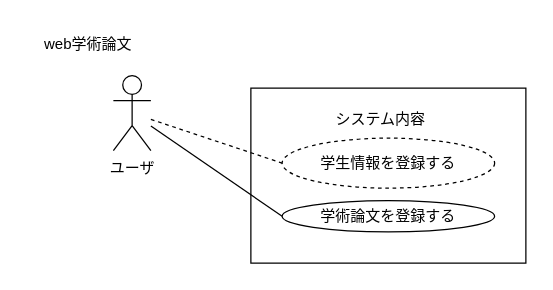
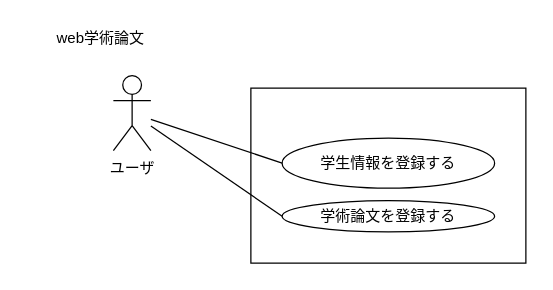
node "web学術論文": moved (88, 44) -> (101, 38)
node "システム内容": removed
edge "ユーザ" -- "学生情報を登録する": style dashed -> solid
node "学生情報を登録する": style dashed -> solid
